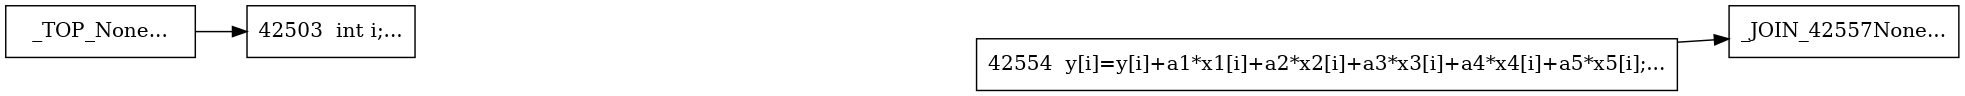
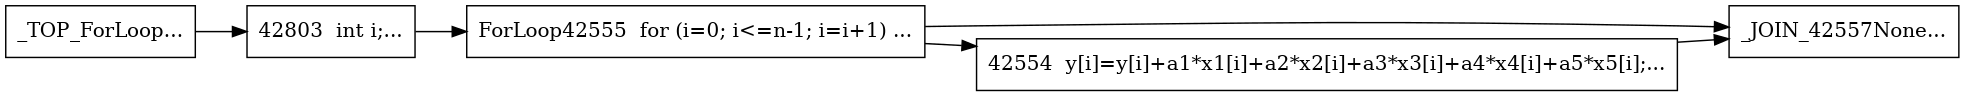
node "_TOP_None...": label "_TOP_None..." -> "_TOP_ForLoop..."
node "42503  int i;...": label "42503  int i;..." -> "42803  int i;..."
node "ForLoop42555  for (i=0; i<=n-1; i=i+1) ...": added
